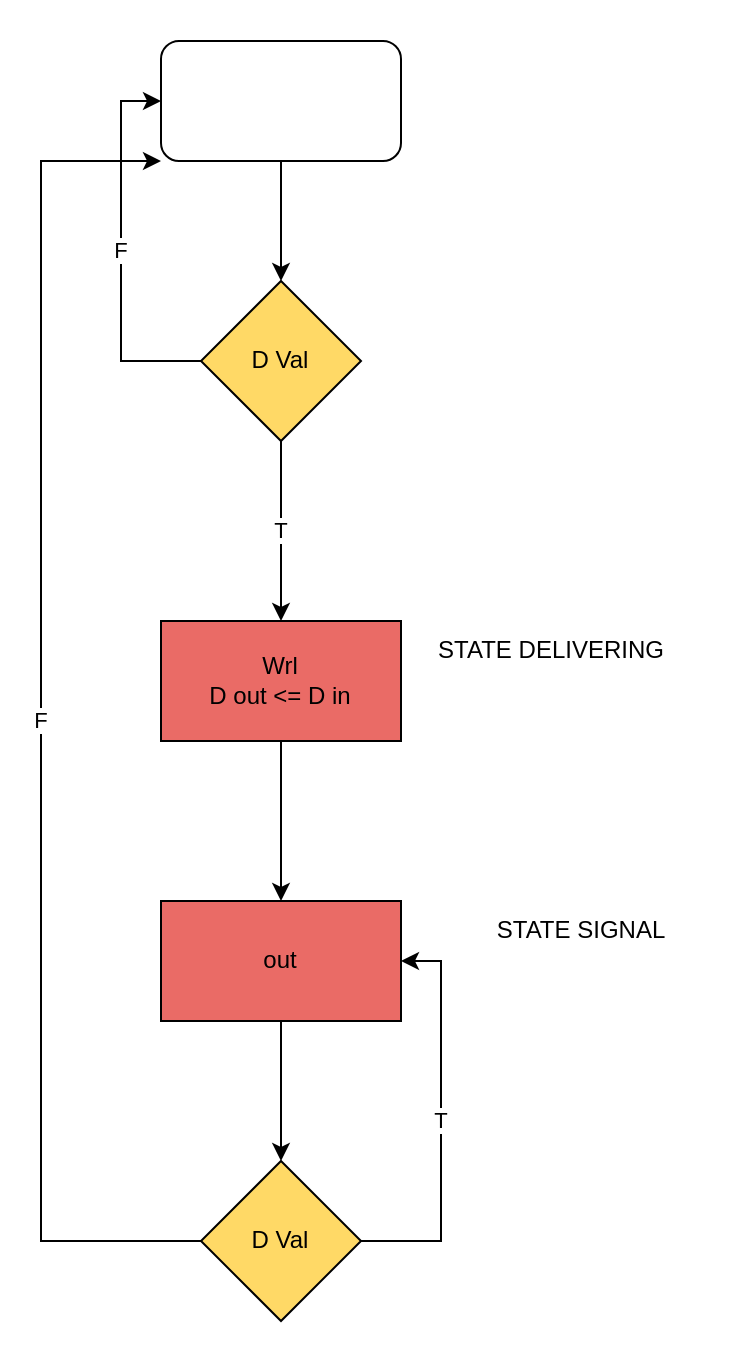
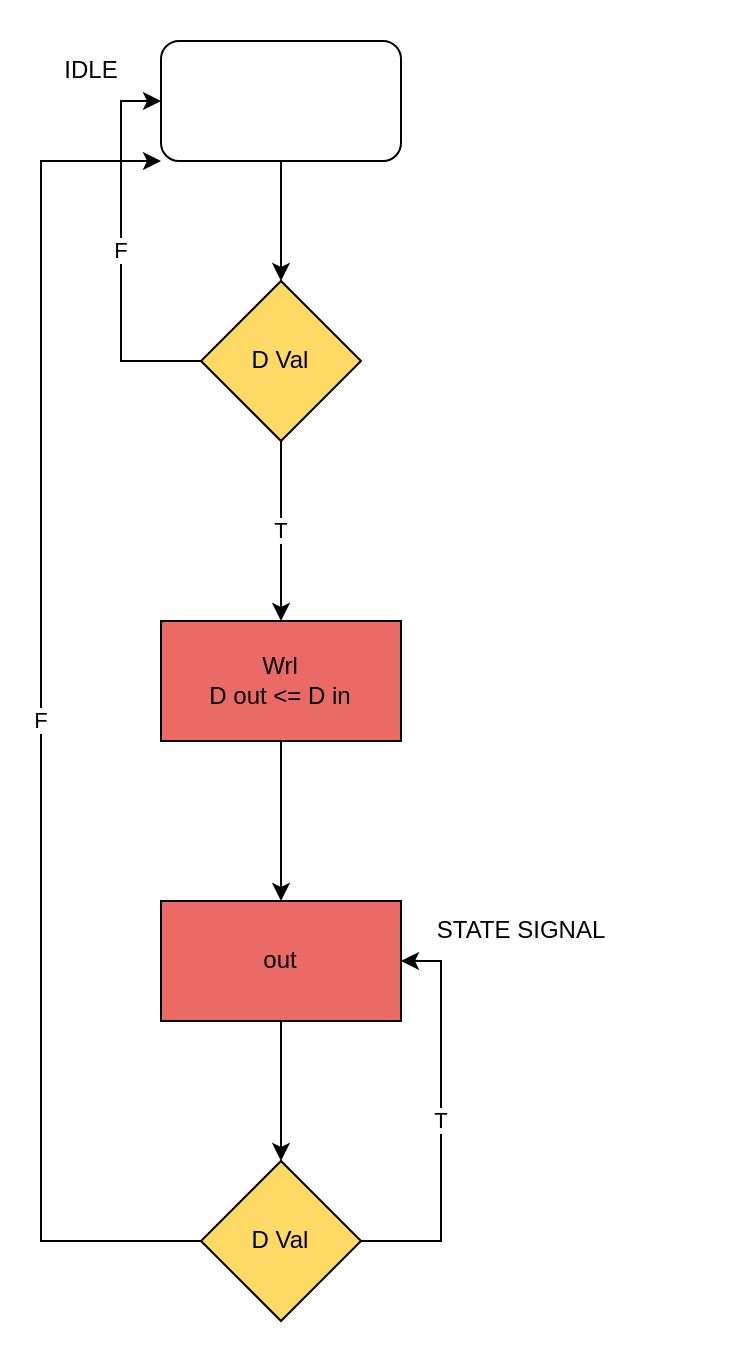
node "IDLE": added
node "STATE DELIVERING": removed
node "STATE SIGNAL": moved (581, 931) -> (521, 931)
